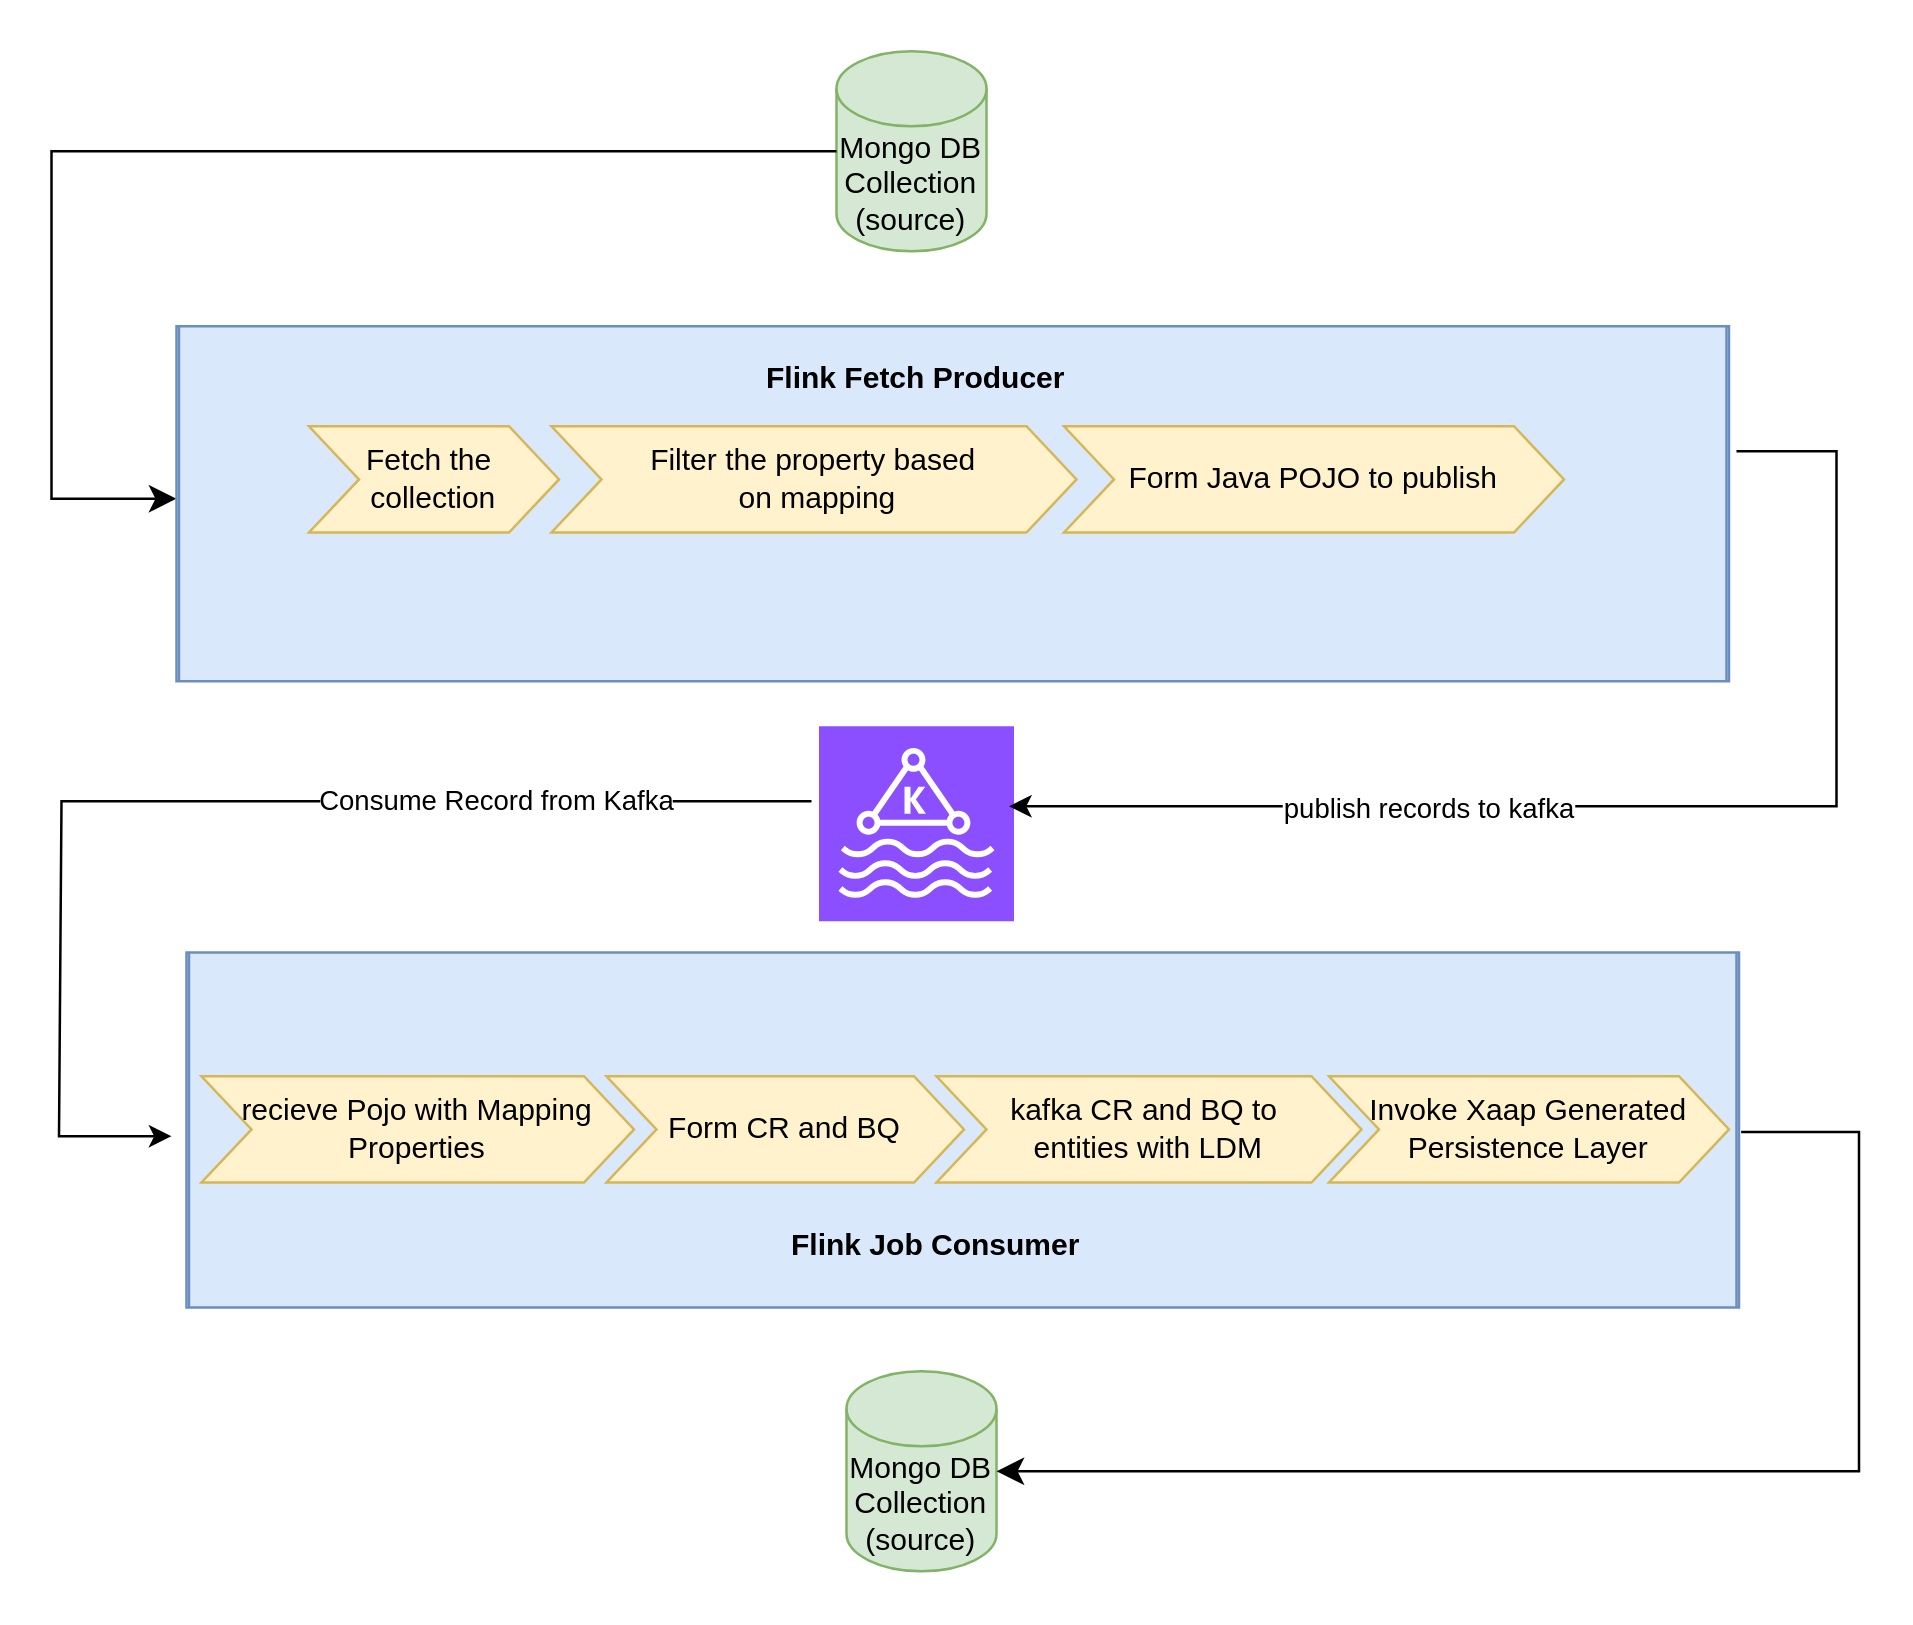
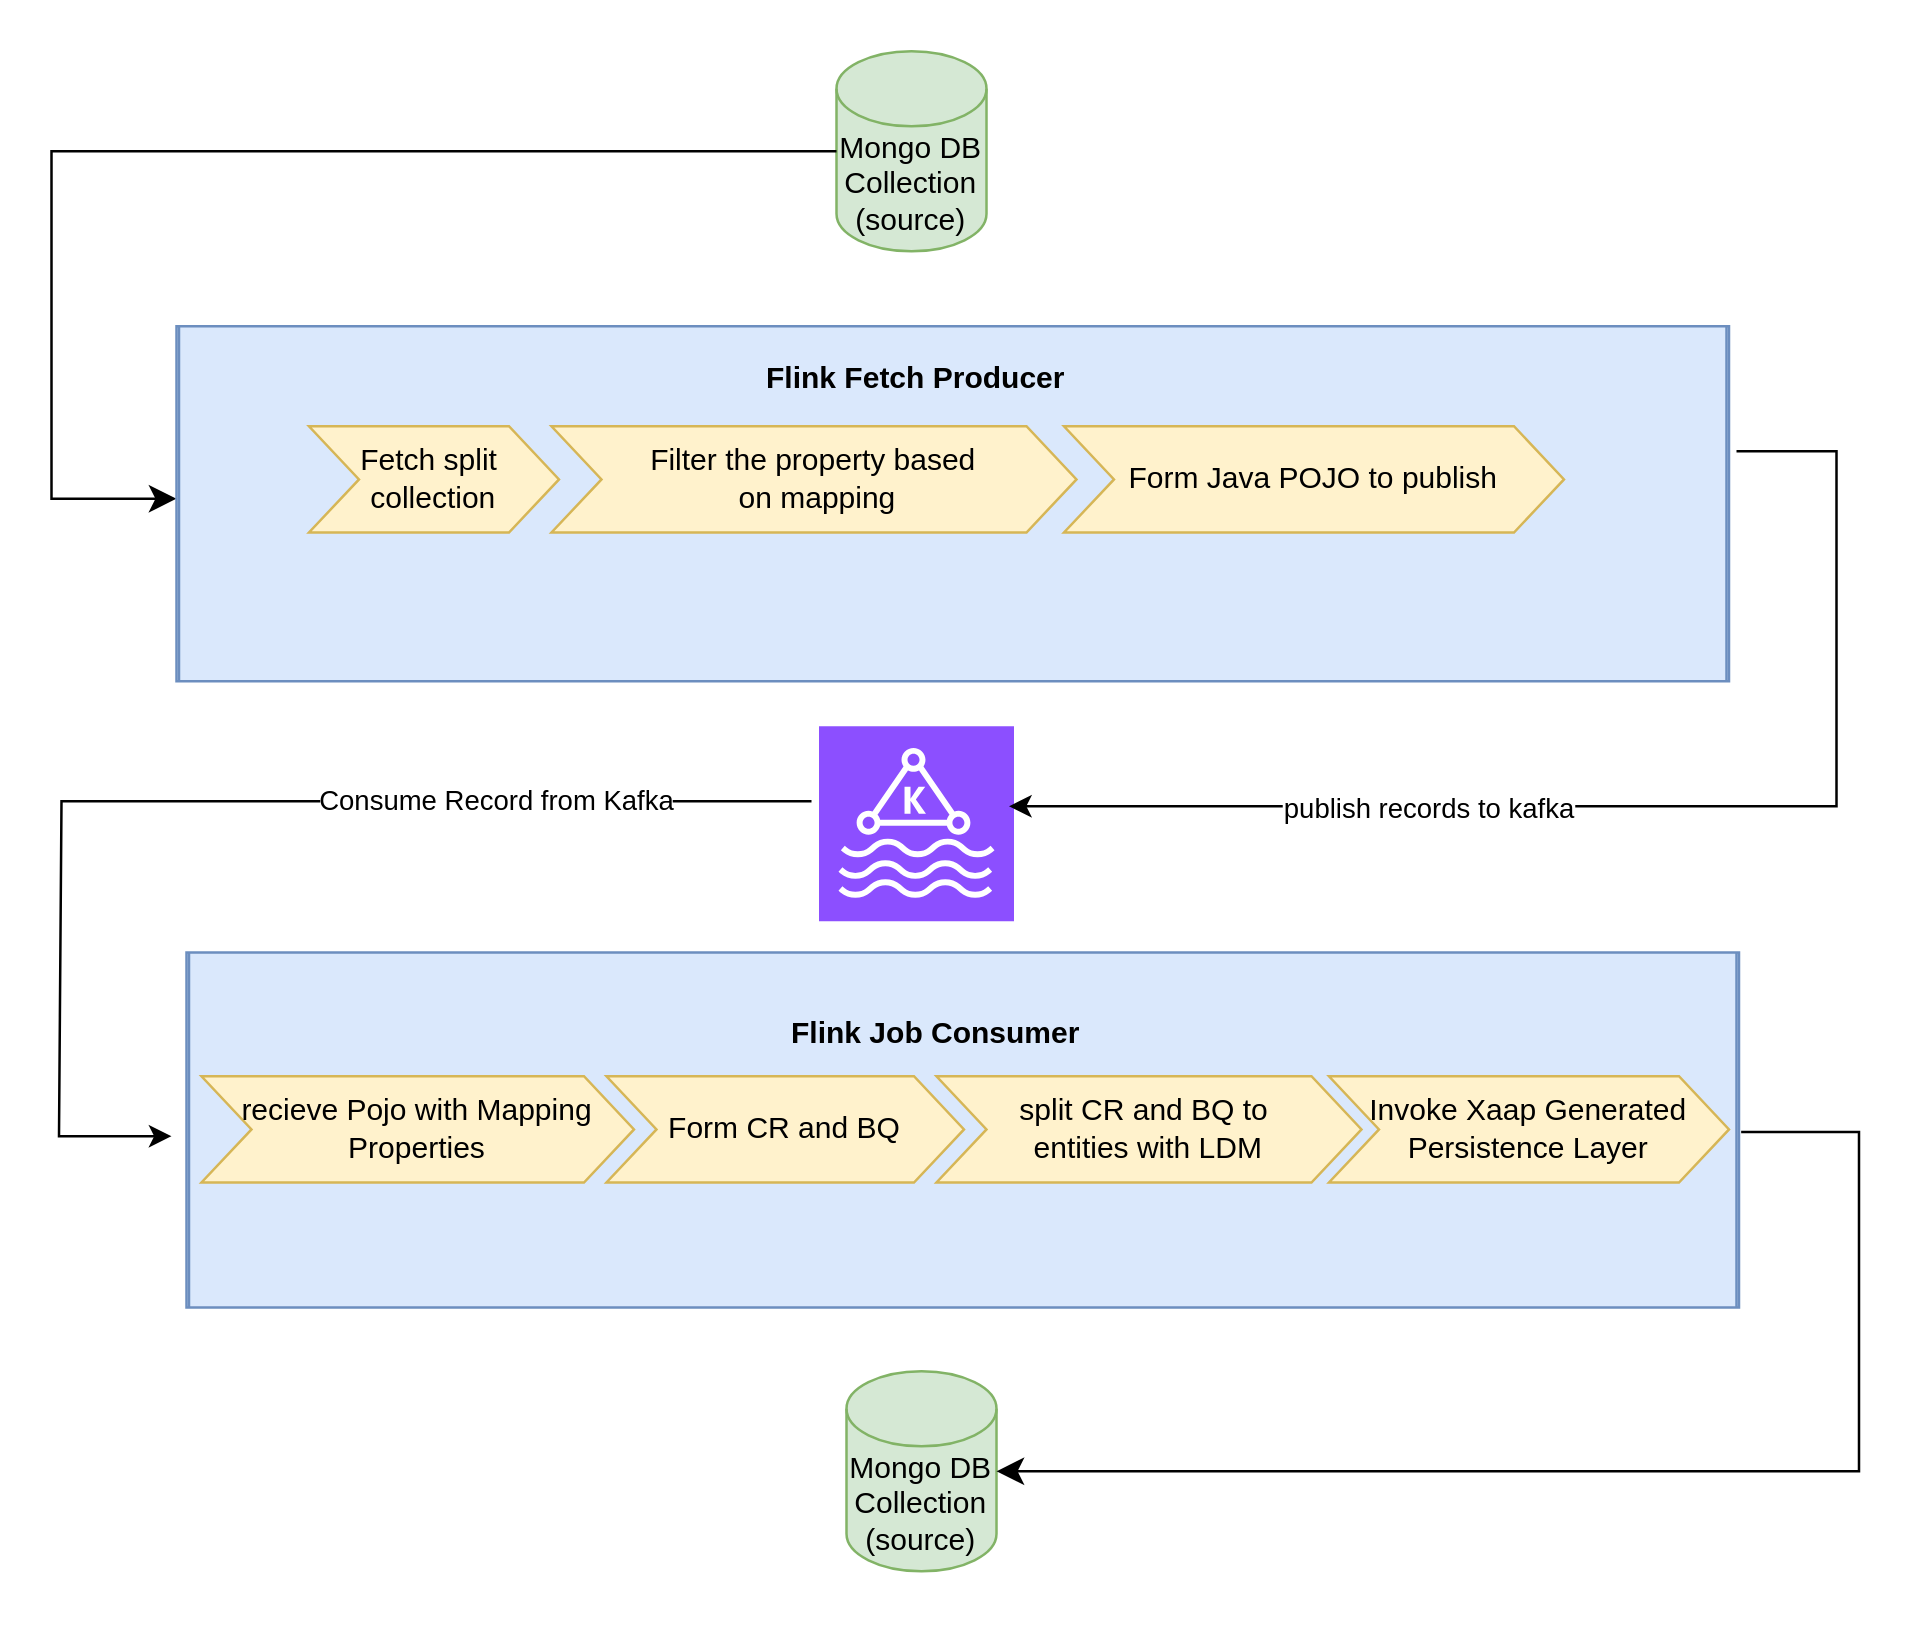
node "Fetch the collection": label "Fetch the collection" -> "Fetch split collection"
node "kafka CR and BQ to entities with LDM": label "kafka CR and BQ to entities with LDM" -> "split CR and BQ to entities with LDM"
node "Flink Job Consumer": moved (936, 1246) -> (936, 1034)
